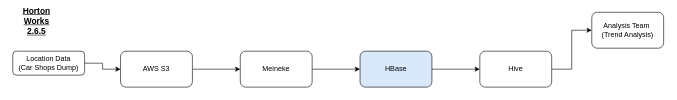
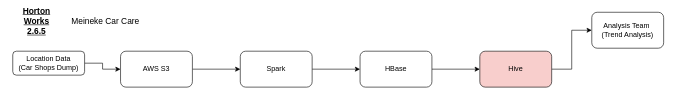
node "Meineke Car Care": added
node "Meineke": label "Meineke" -> "Spark"
node "HBase": fillcolor #dae8fc -> #ffffff
node "Hive": fillcolor #ffffff -> #f8cecc
